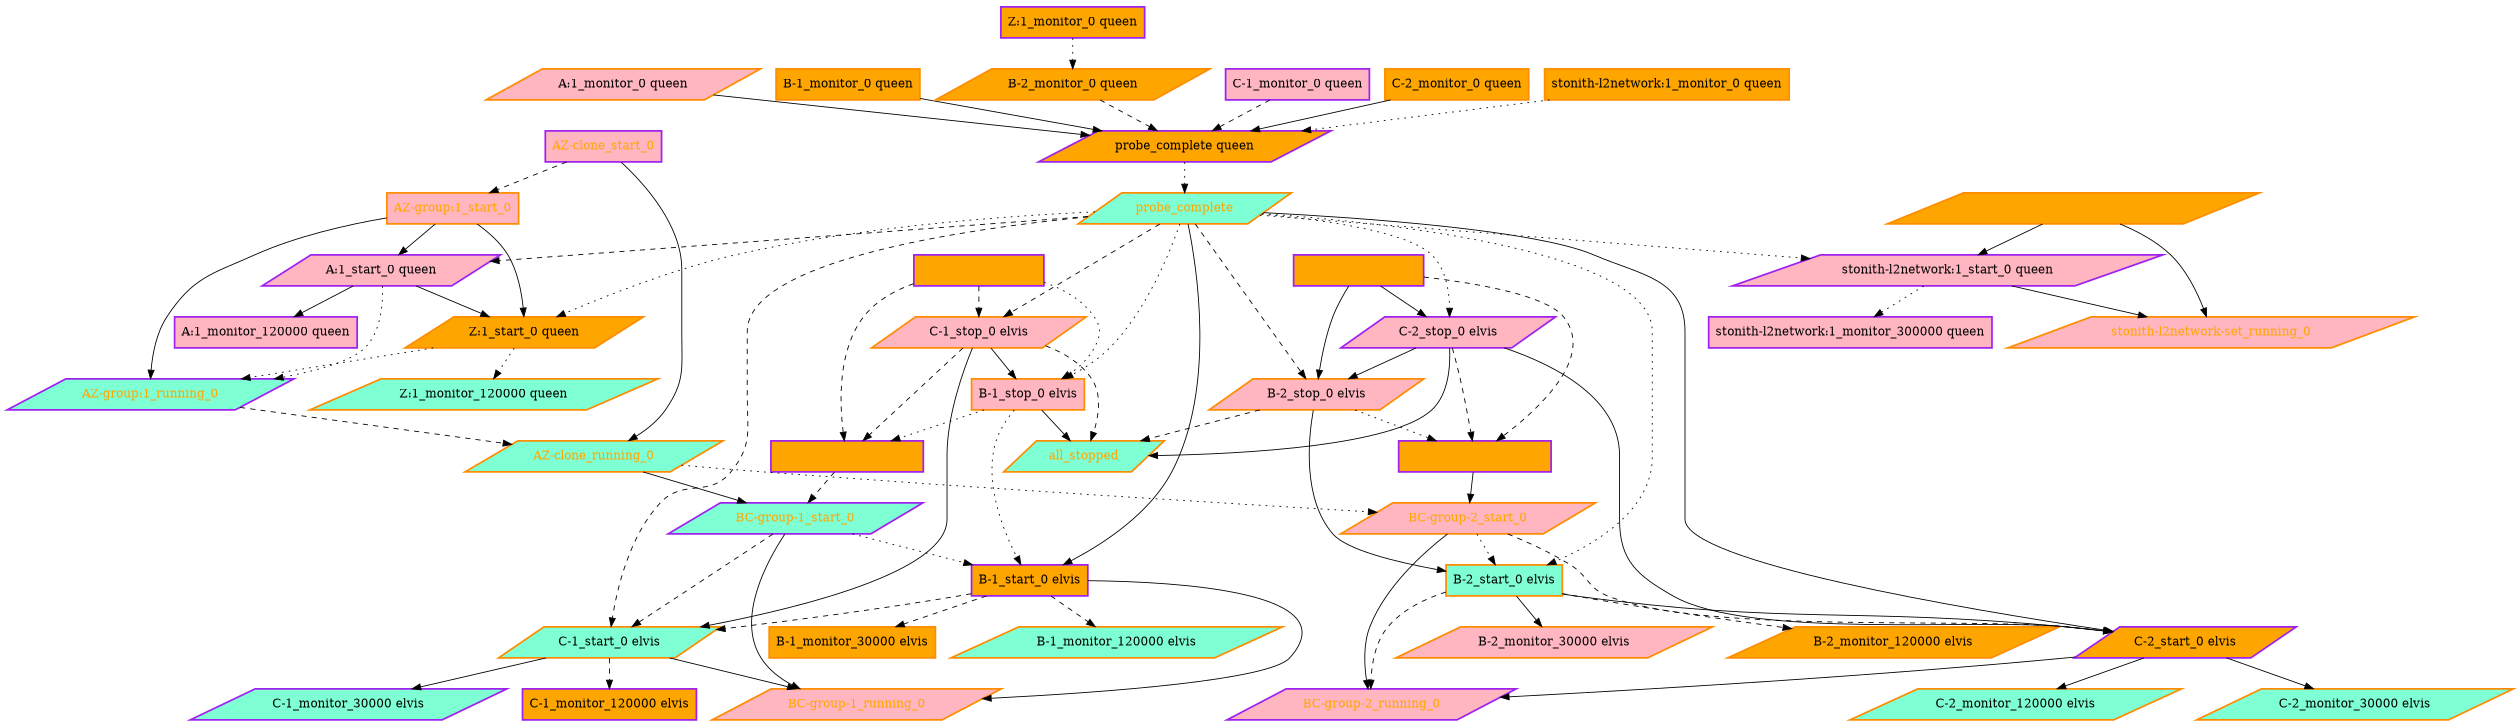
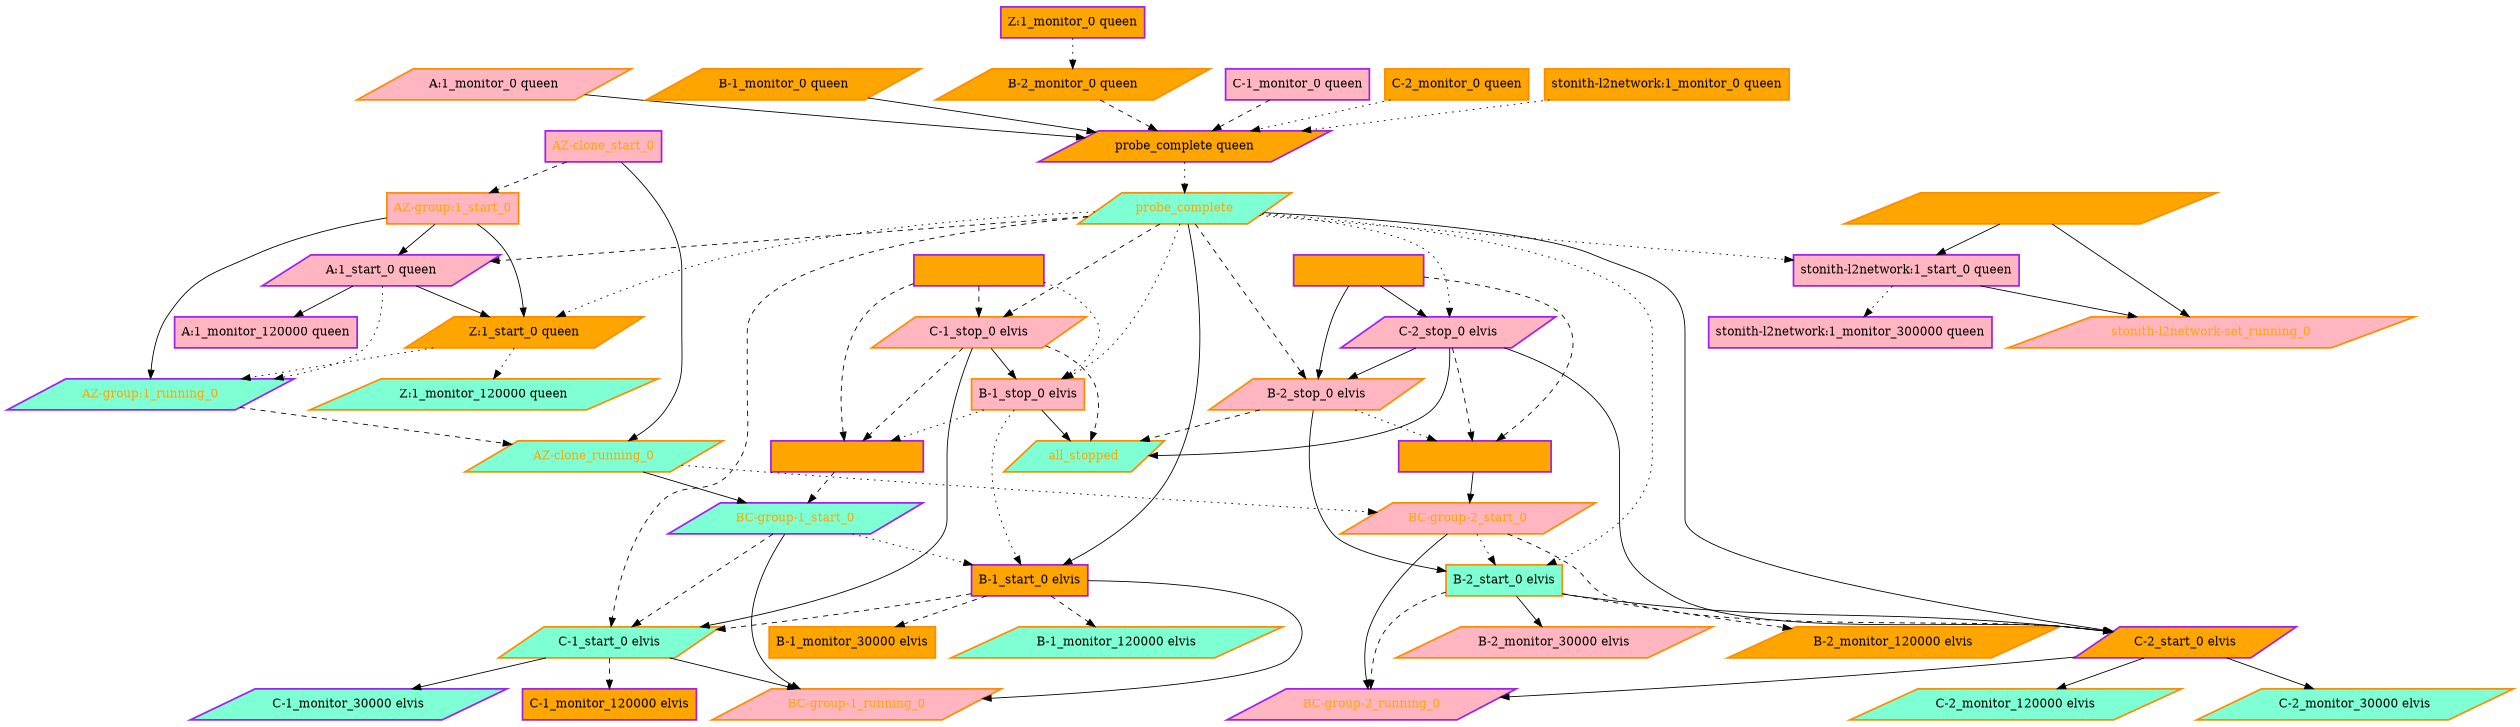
node "B-1_monitor_0 queen": shape box -> parallelogram
edge "C-2_monitor_0 queen" -> "probe_complete queen": style solid -> dotted
node "stonith-l2network:1_start_0 queen": shape parallelogram -> box
